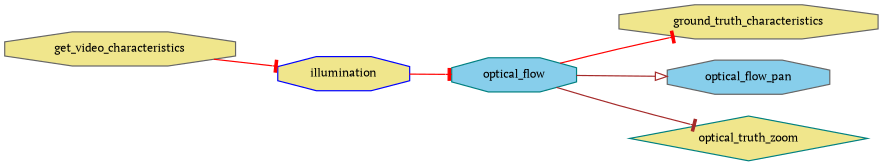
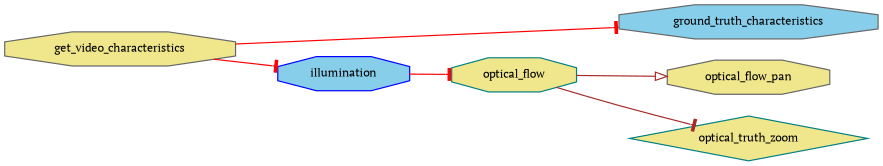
node "ground_truth_characteristics": fillcolor khaki -> skyblue
edge "optical_flow" -> "ground_truth_characteristics": now "get_video_characteristics" -> "ground_truth_characteristics"
node "illumination": fillcolor khaki -> skyblue
node "optical_flow": fillcolor skyblue -> khaki
node "optical_flow_pan": fillcolor skyblue -> khaki
